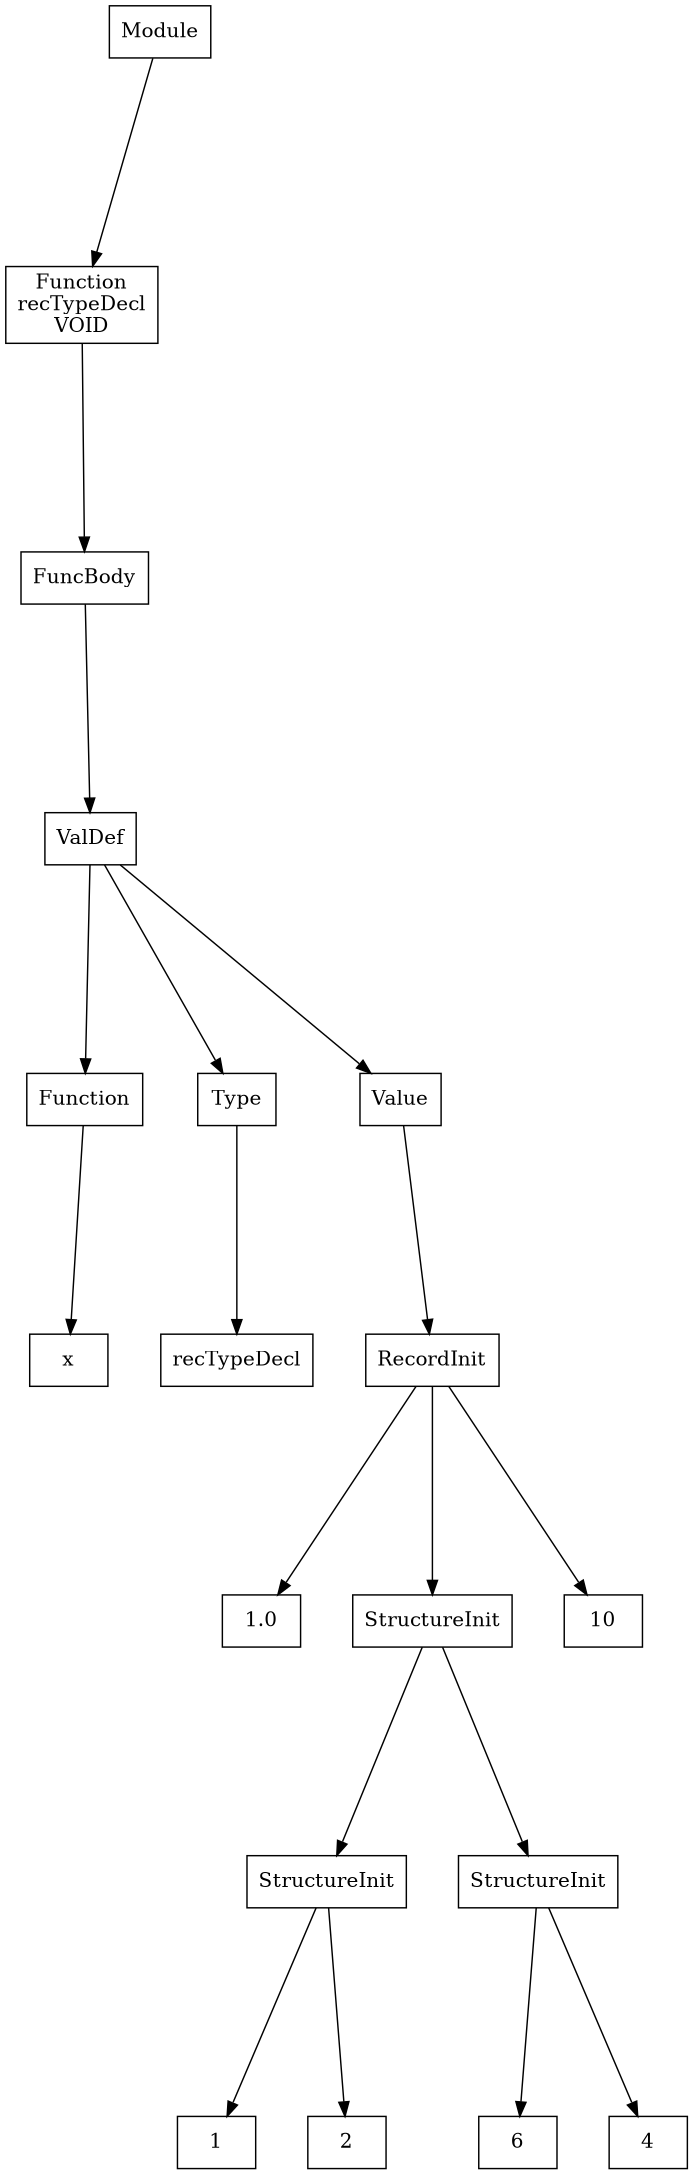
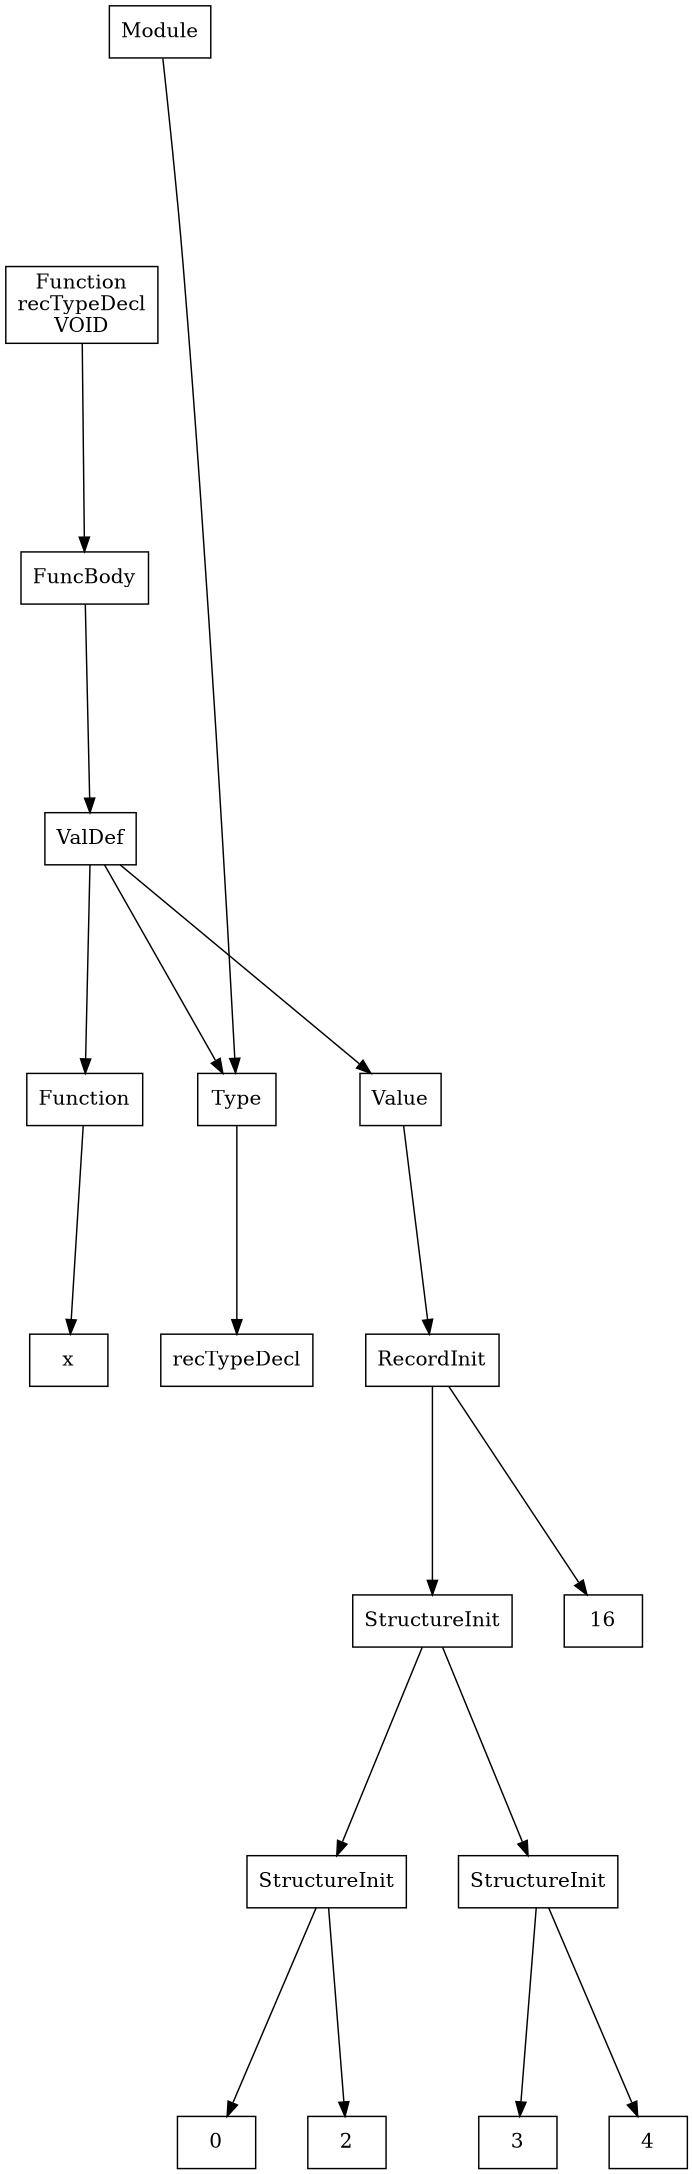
edge "Module" -> "Function recTypeDecl VOID": now "Module" -> "Type"
node "1.0": removed
node "10": label "10" -> "16"
node "1": label "1" -> "0"
node "6": label "6" -> "3"
